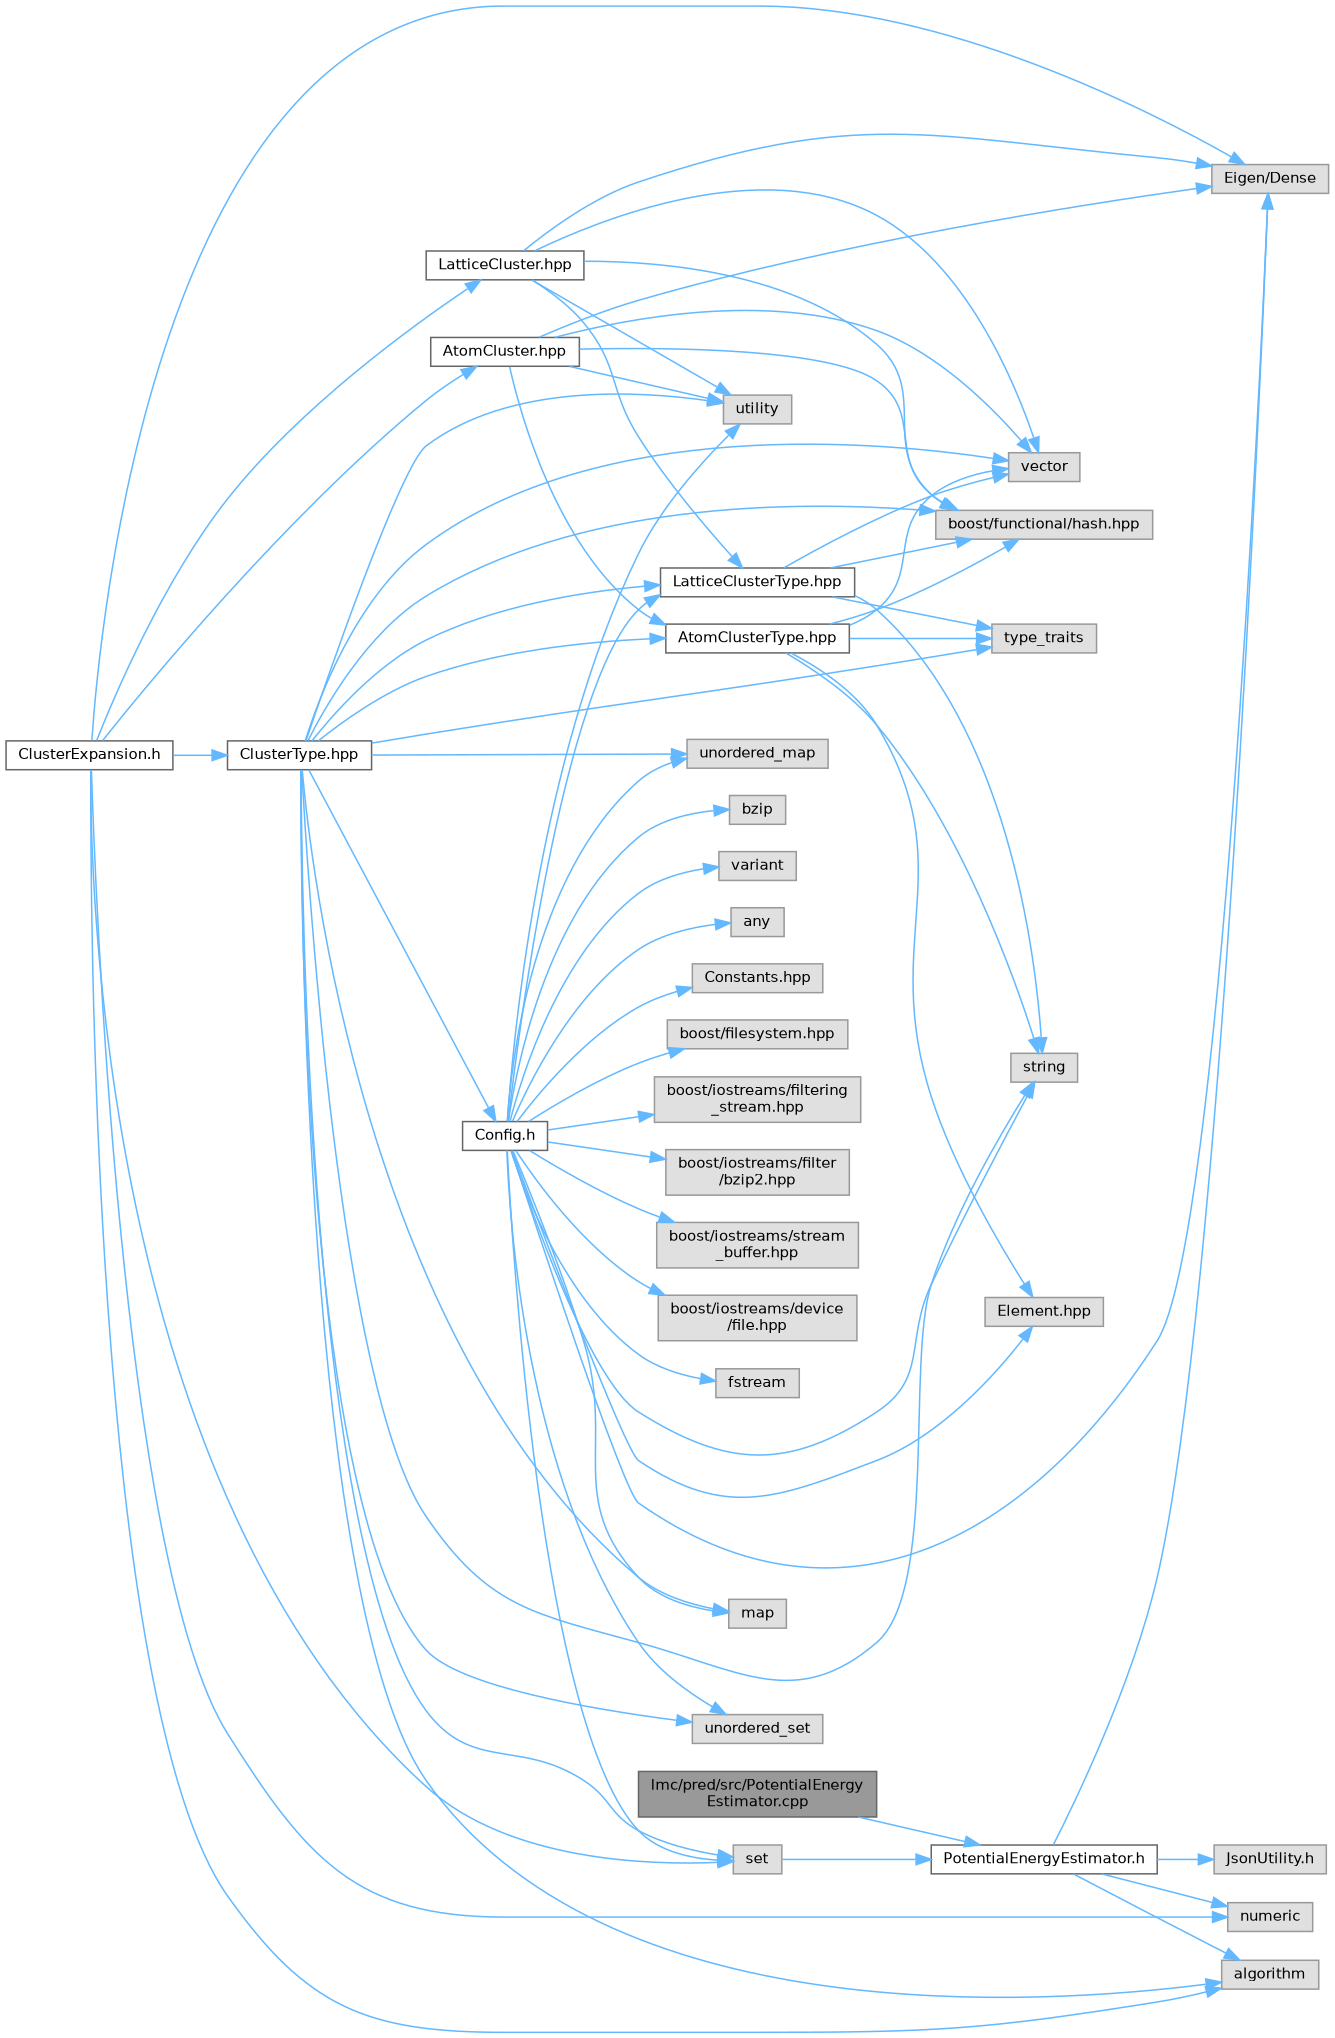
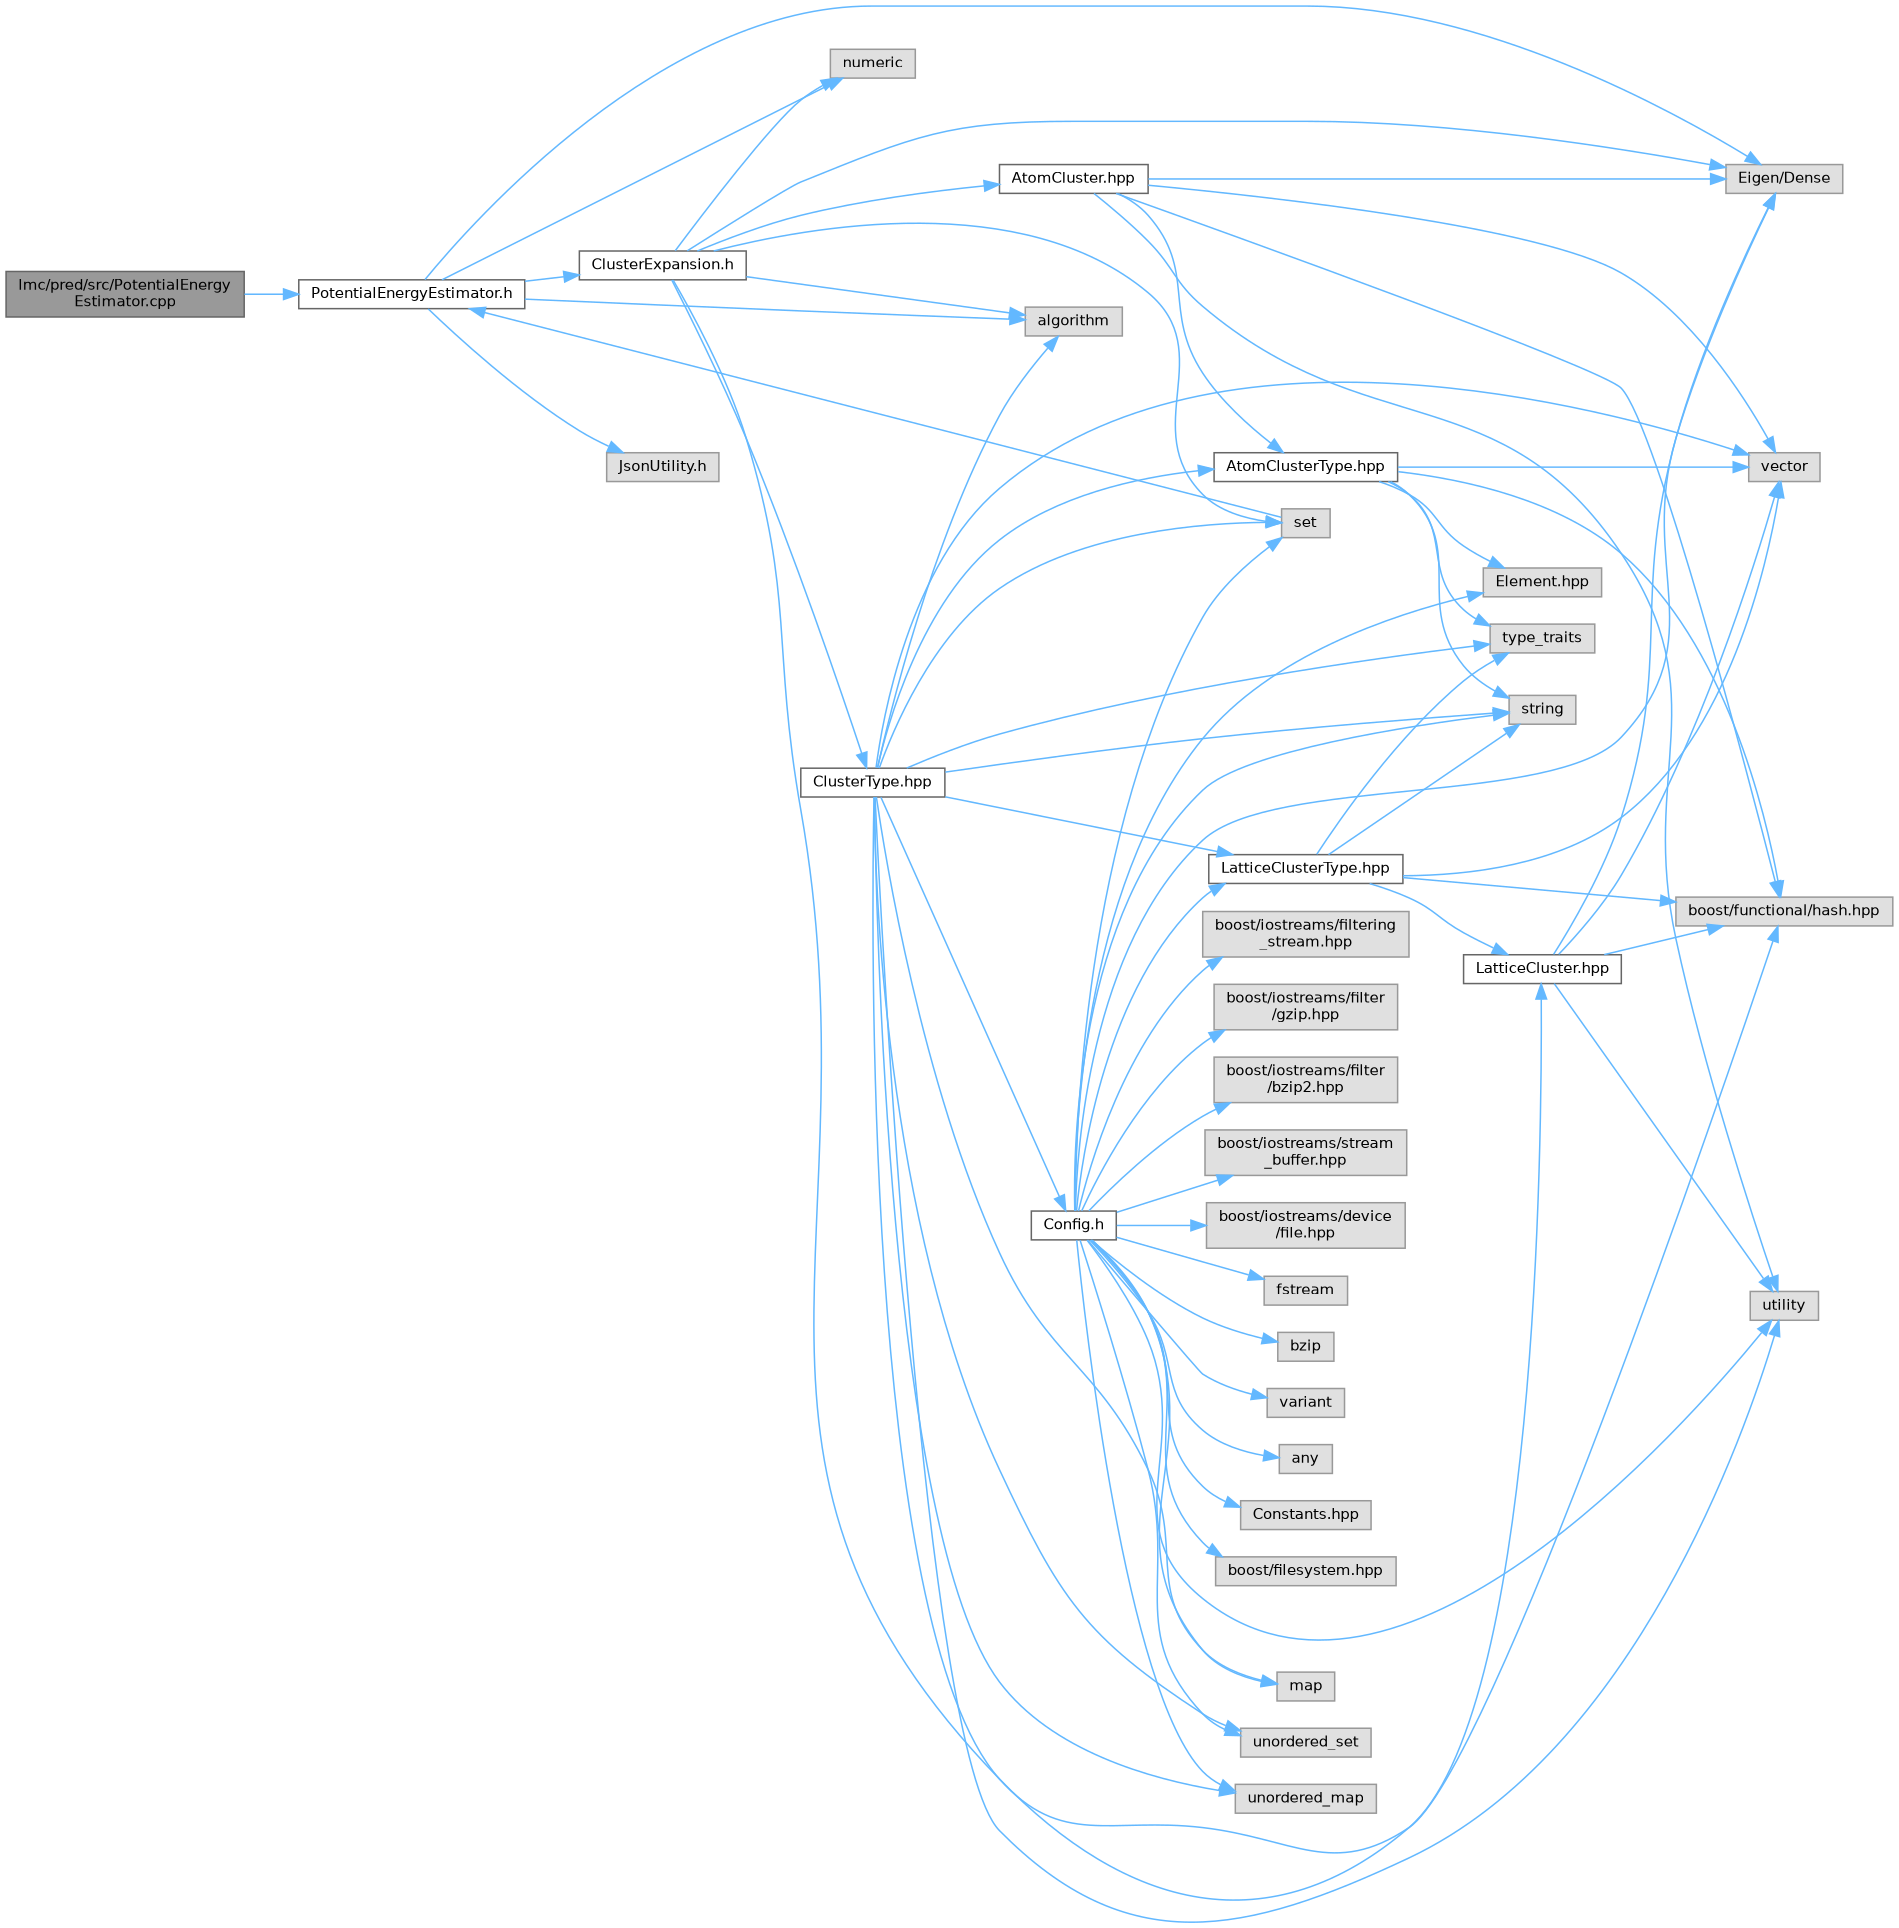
edge "PotentialEnergyEstimator.h" -> "ClusterExpansion.h": added
edge "LatticeCluster.hpp" -> "LatticeClusterType.hpp": reversed
node "boost/iostreams/filter /gzip.hpp": added
